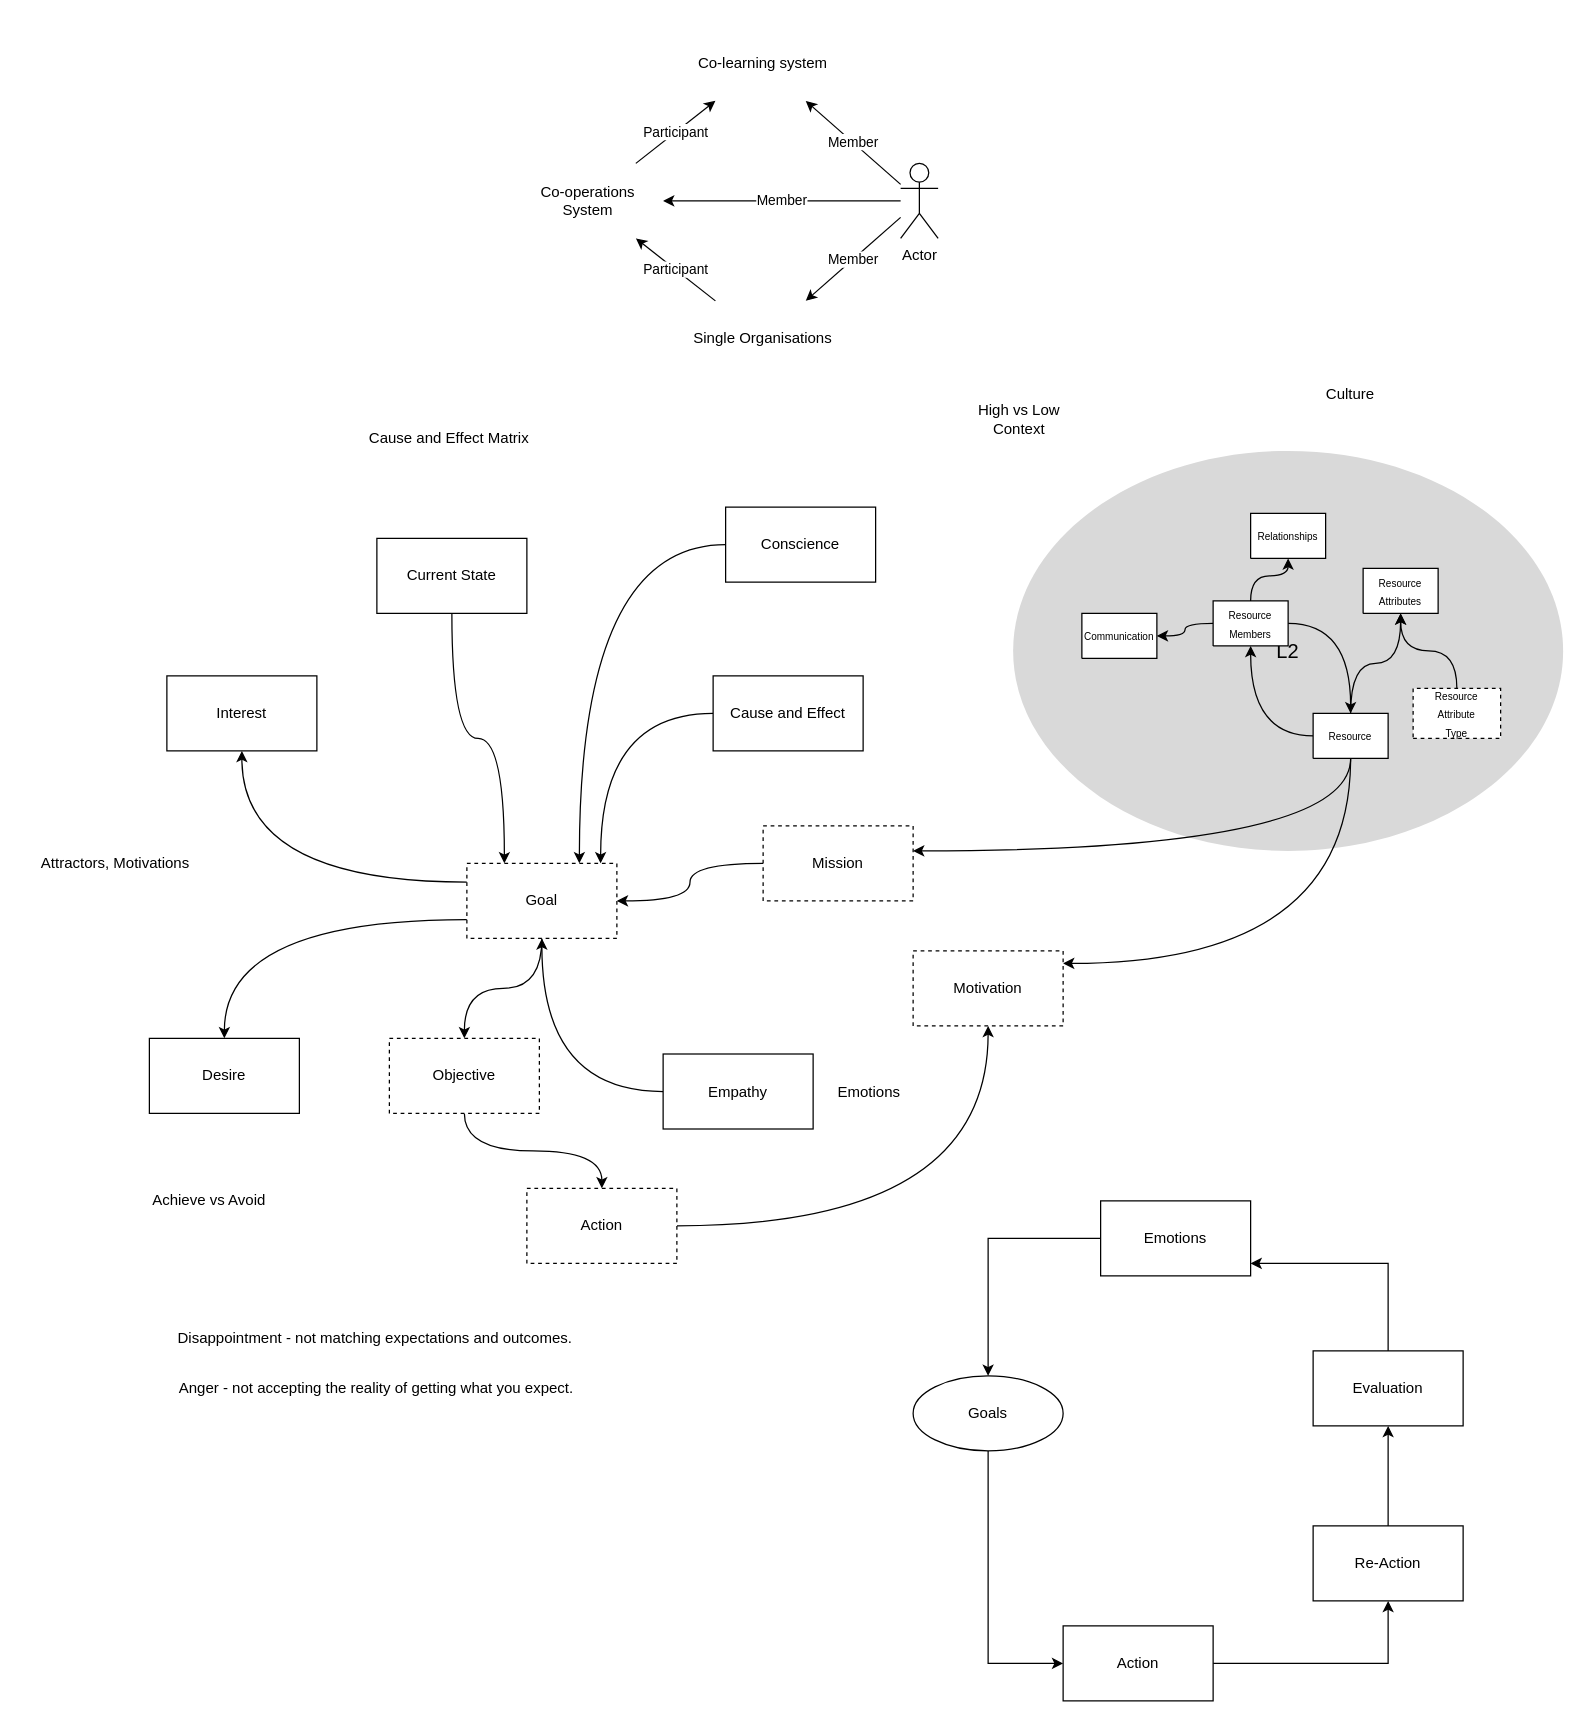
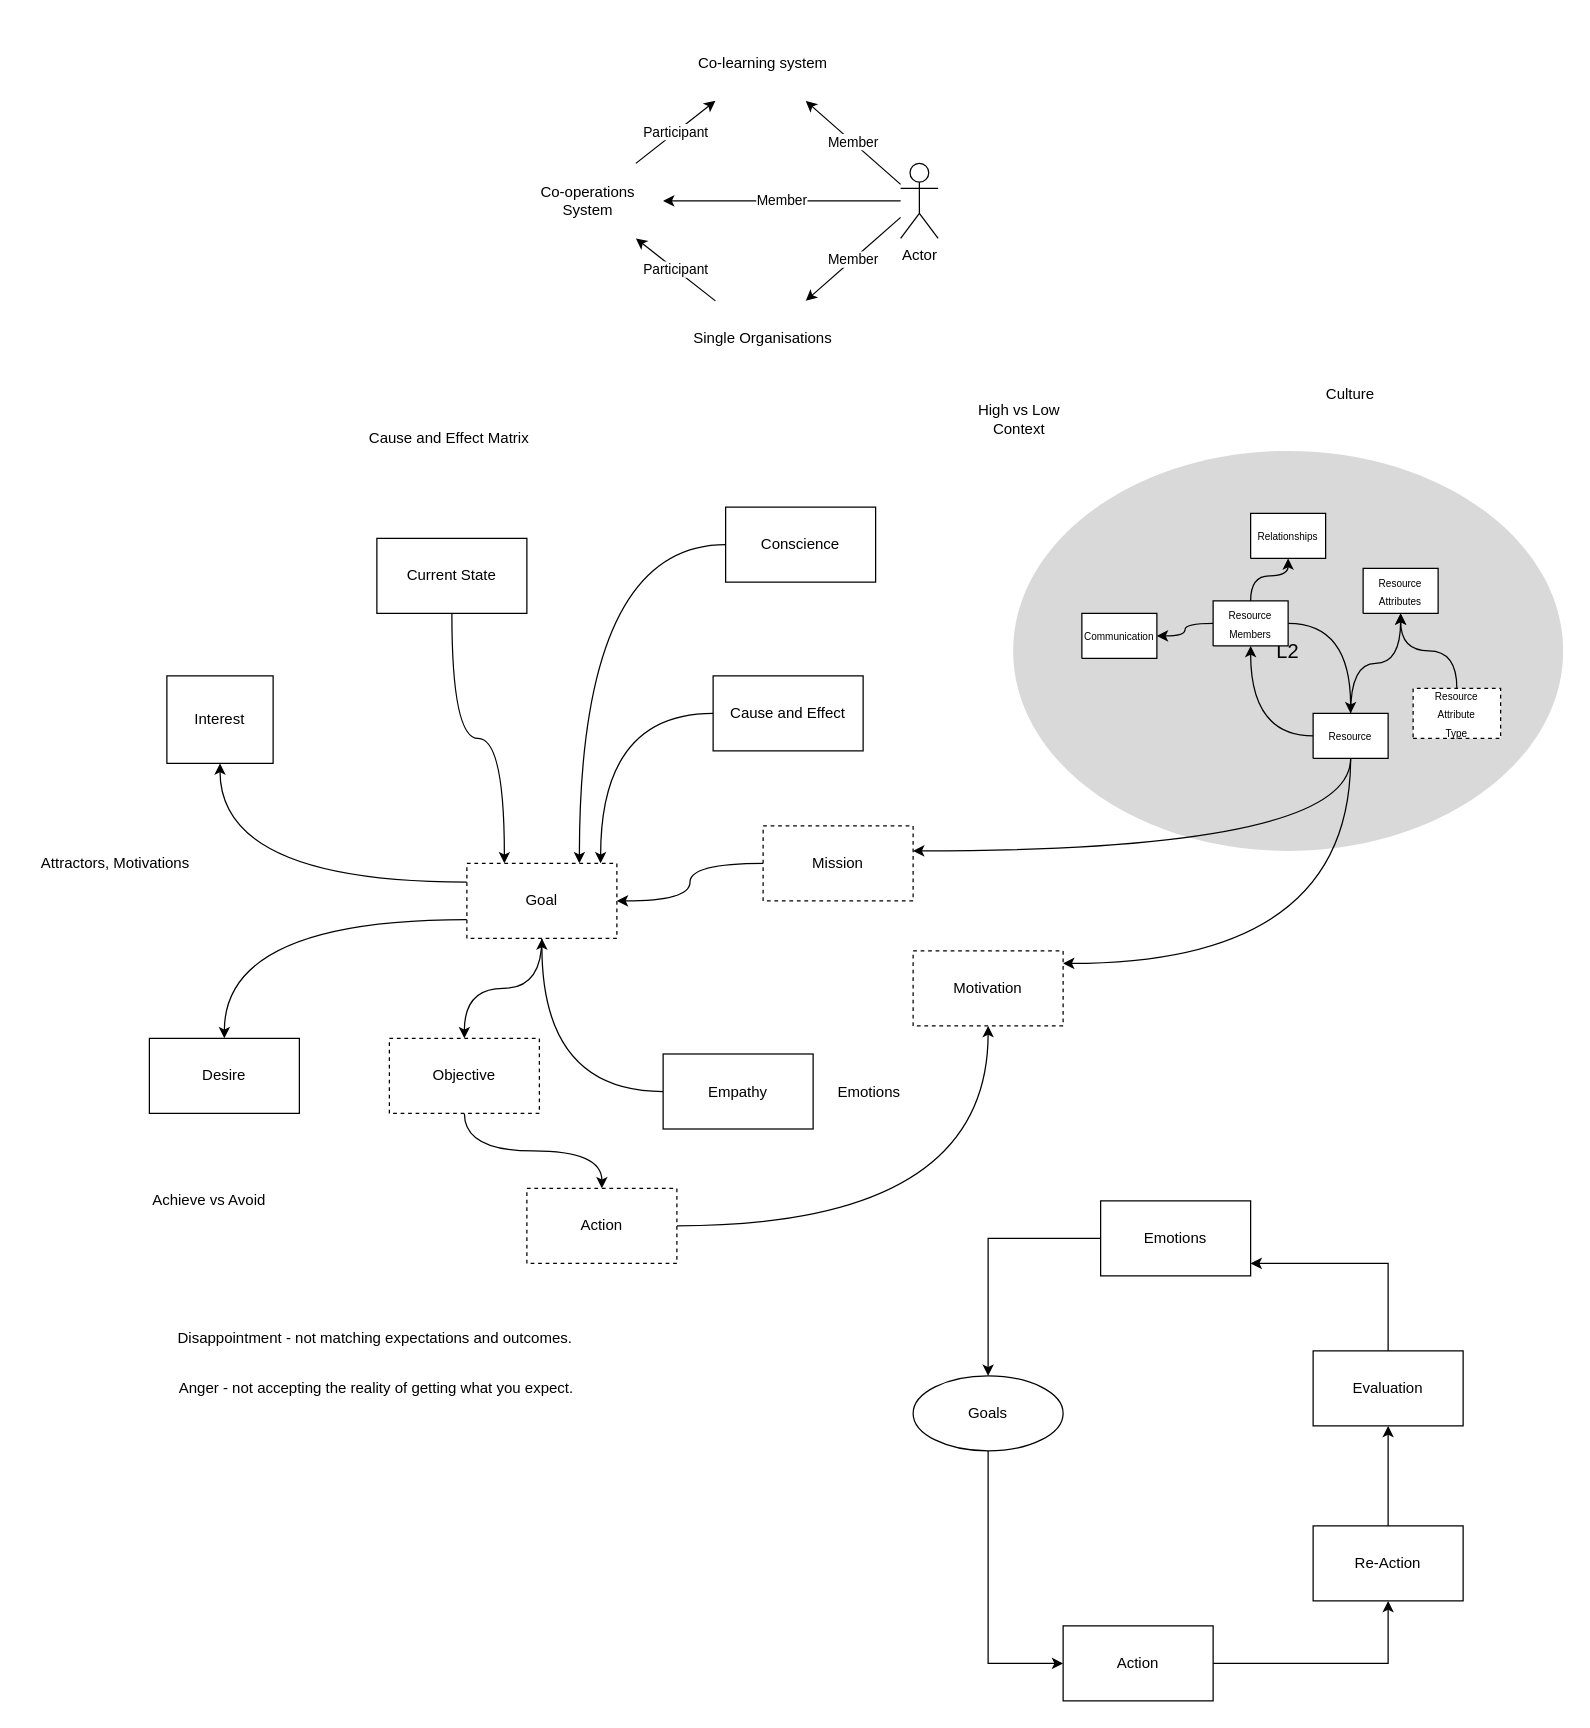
node "Interest": size 150x75 -> 106x88
